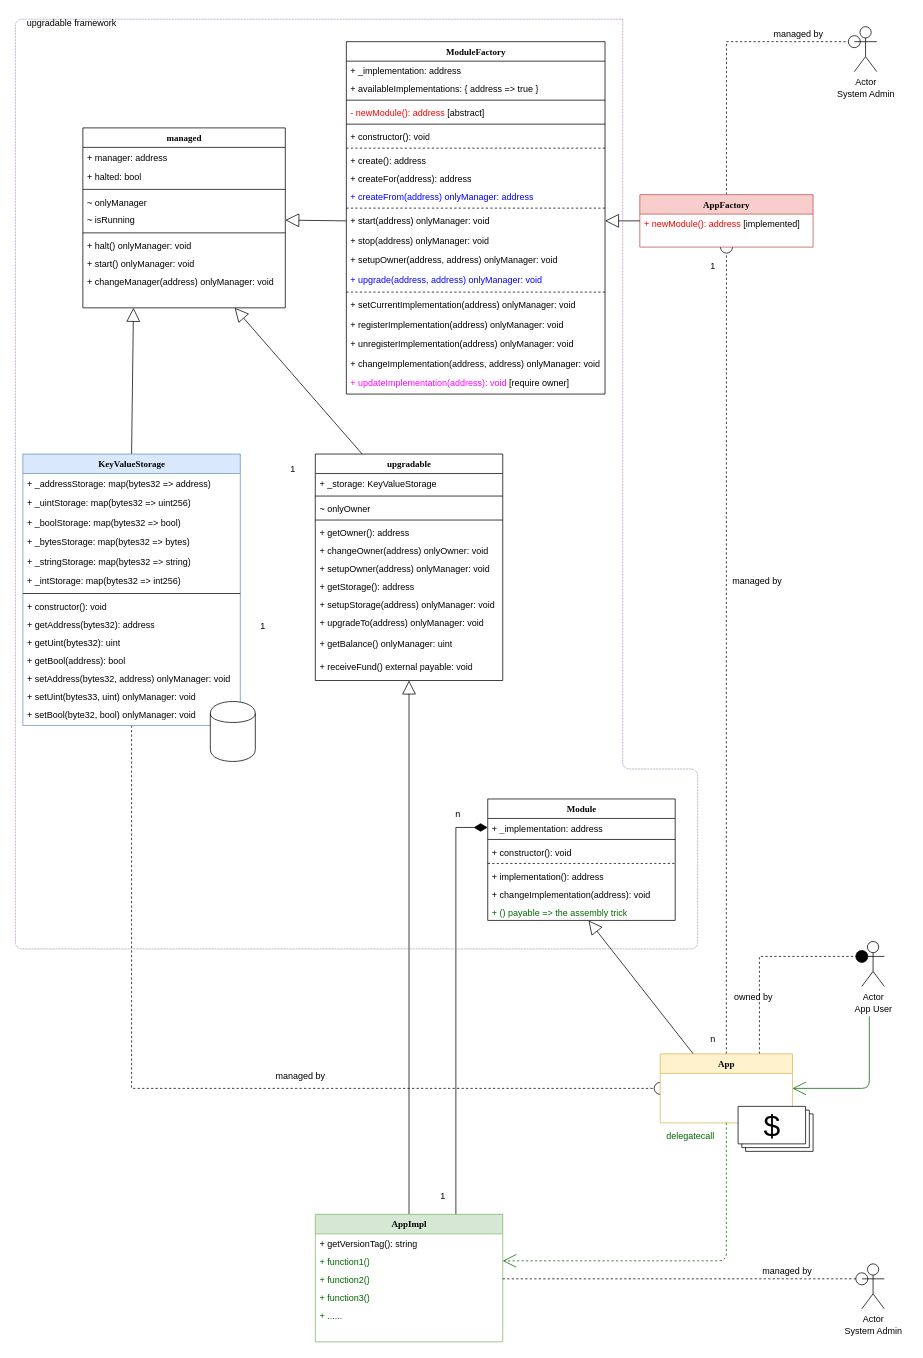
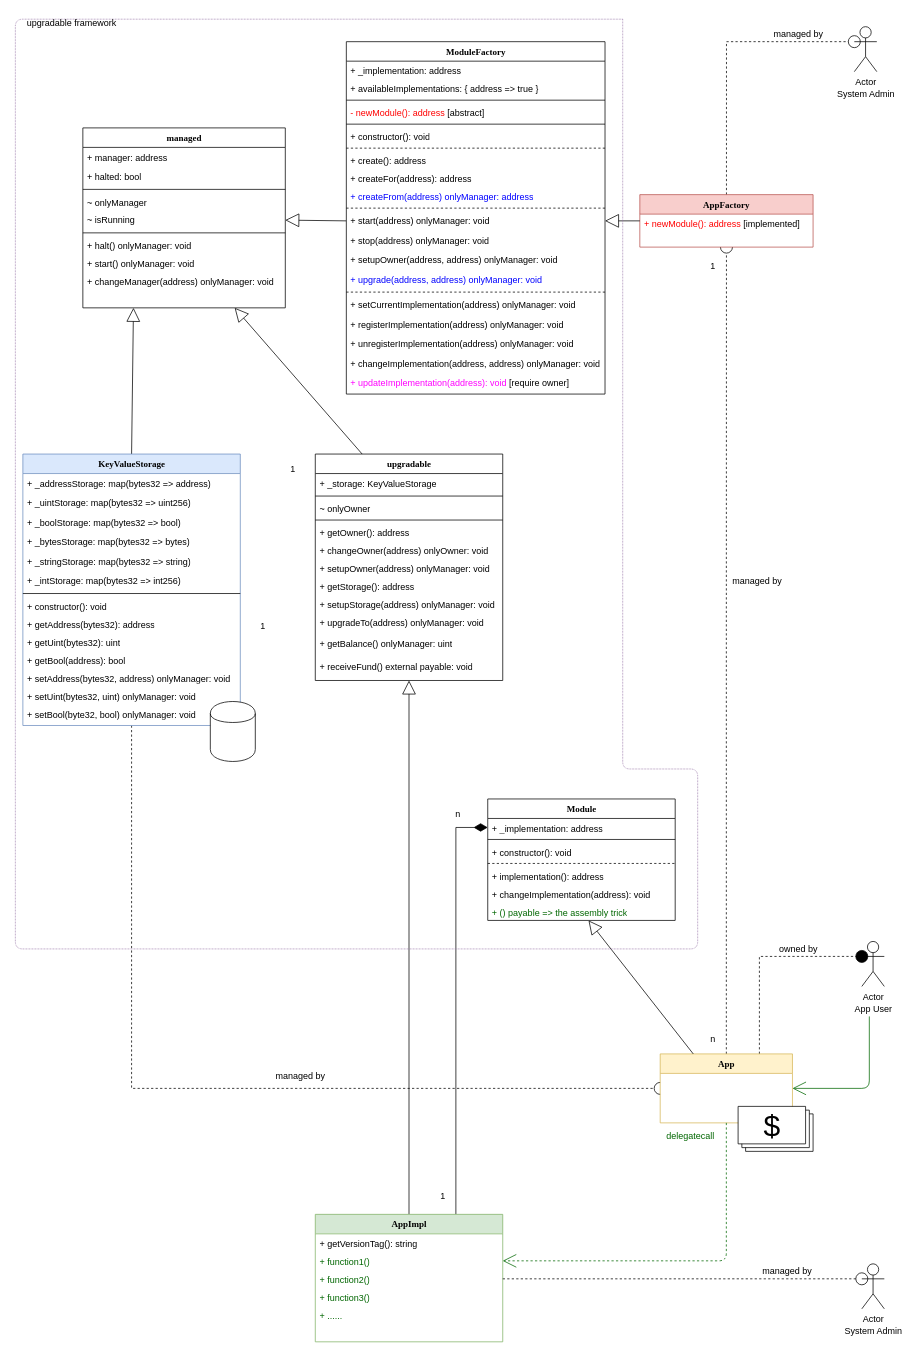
node "+ setUint(bytes33, uint) onlyManager: void": label "+ setUint(bytes33, uint) onlyManager: void" -> "+ setUint(bytes32, uint) onlyManager: void"
node "owned by": moved (753, 998) -> (798, 949)
